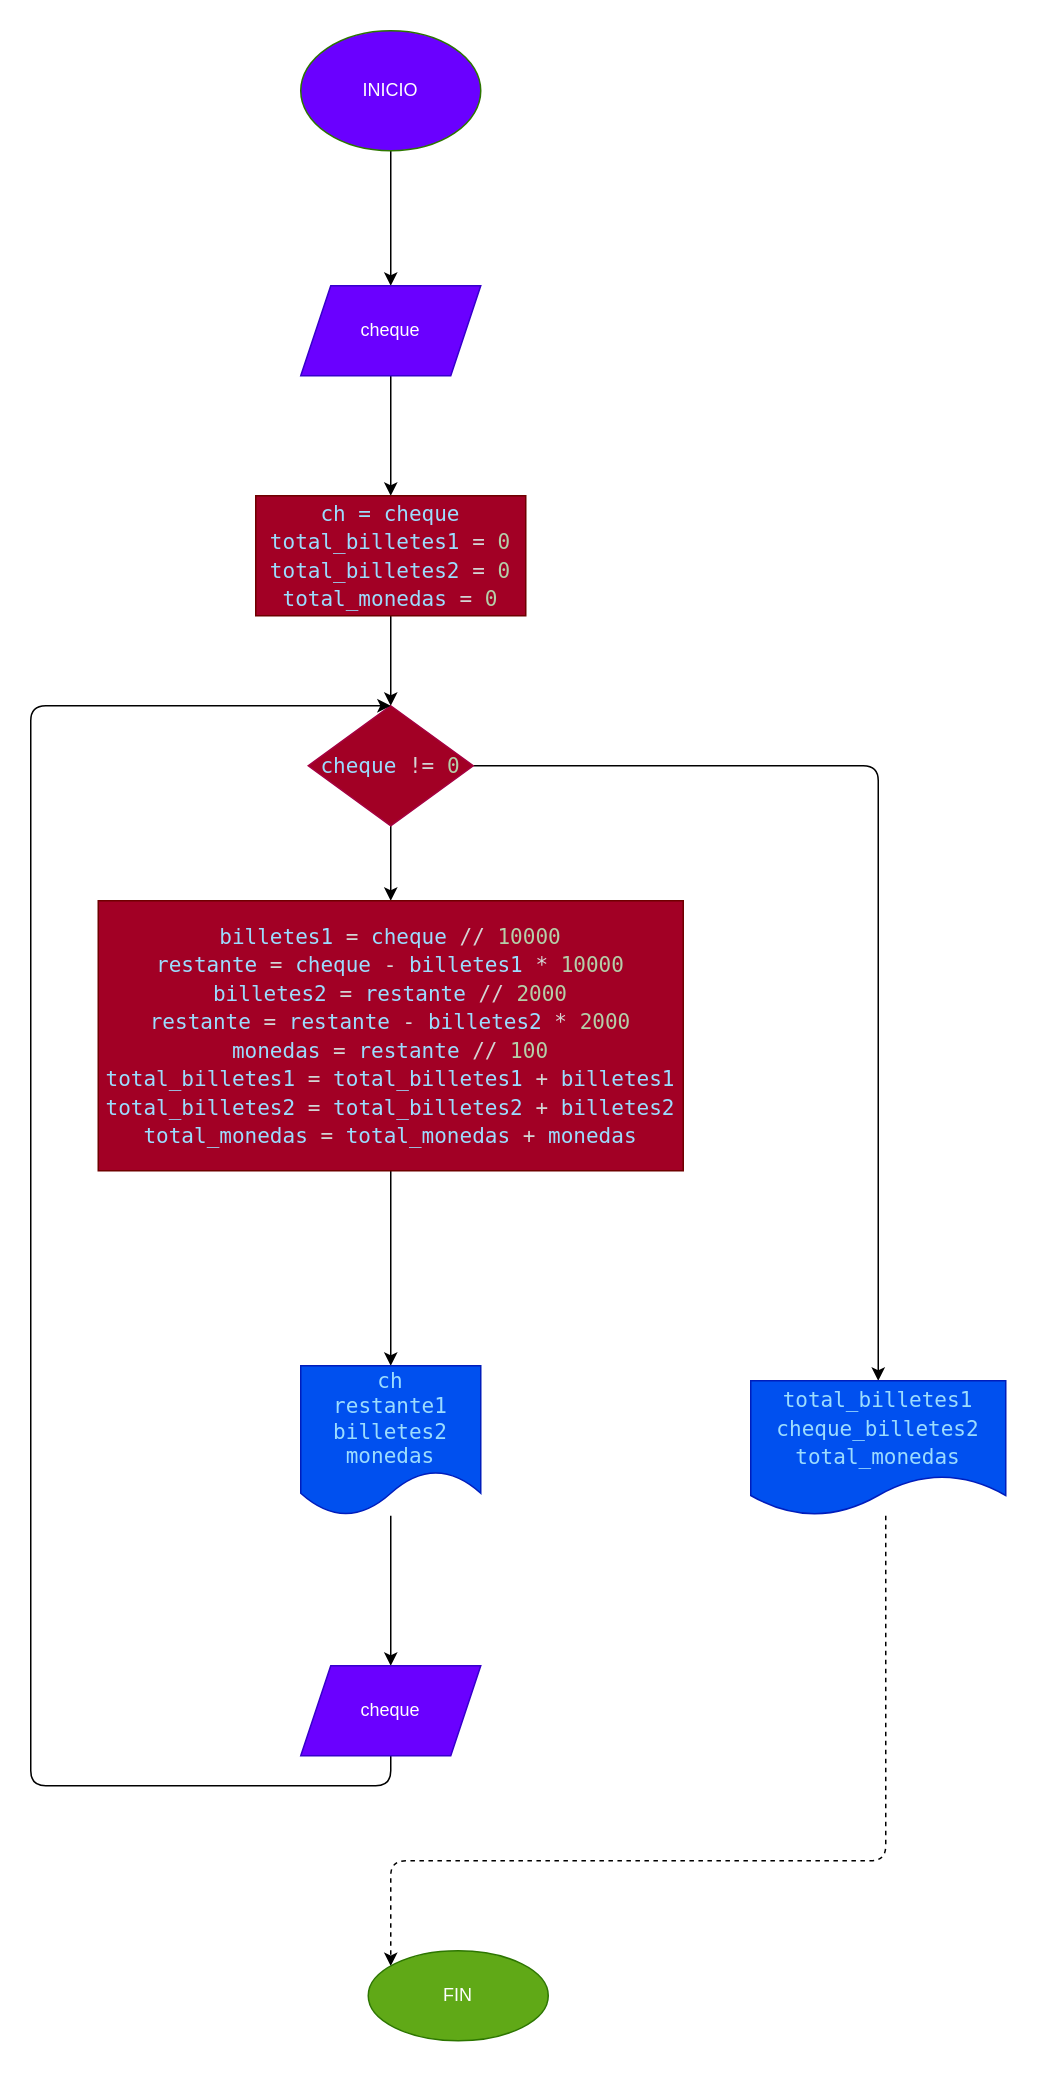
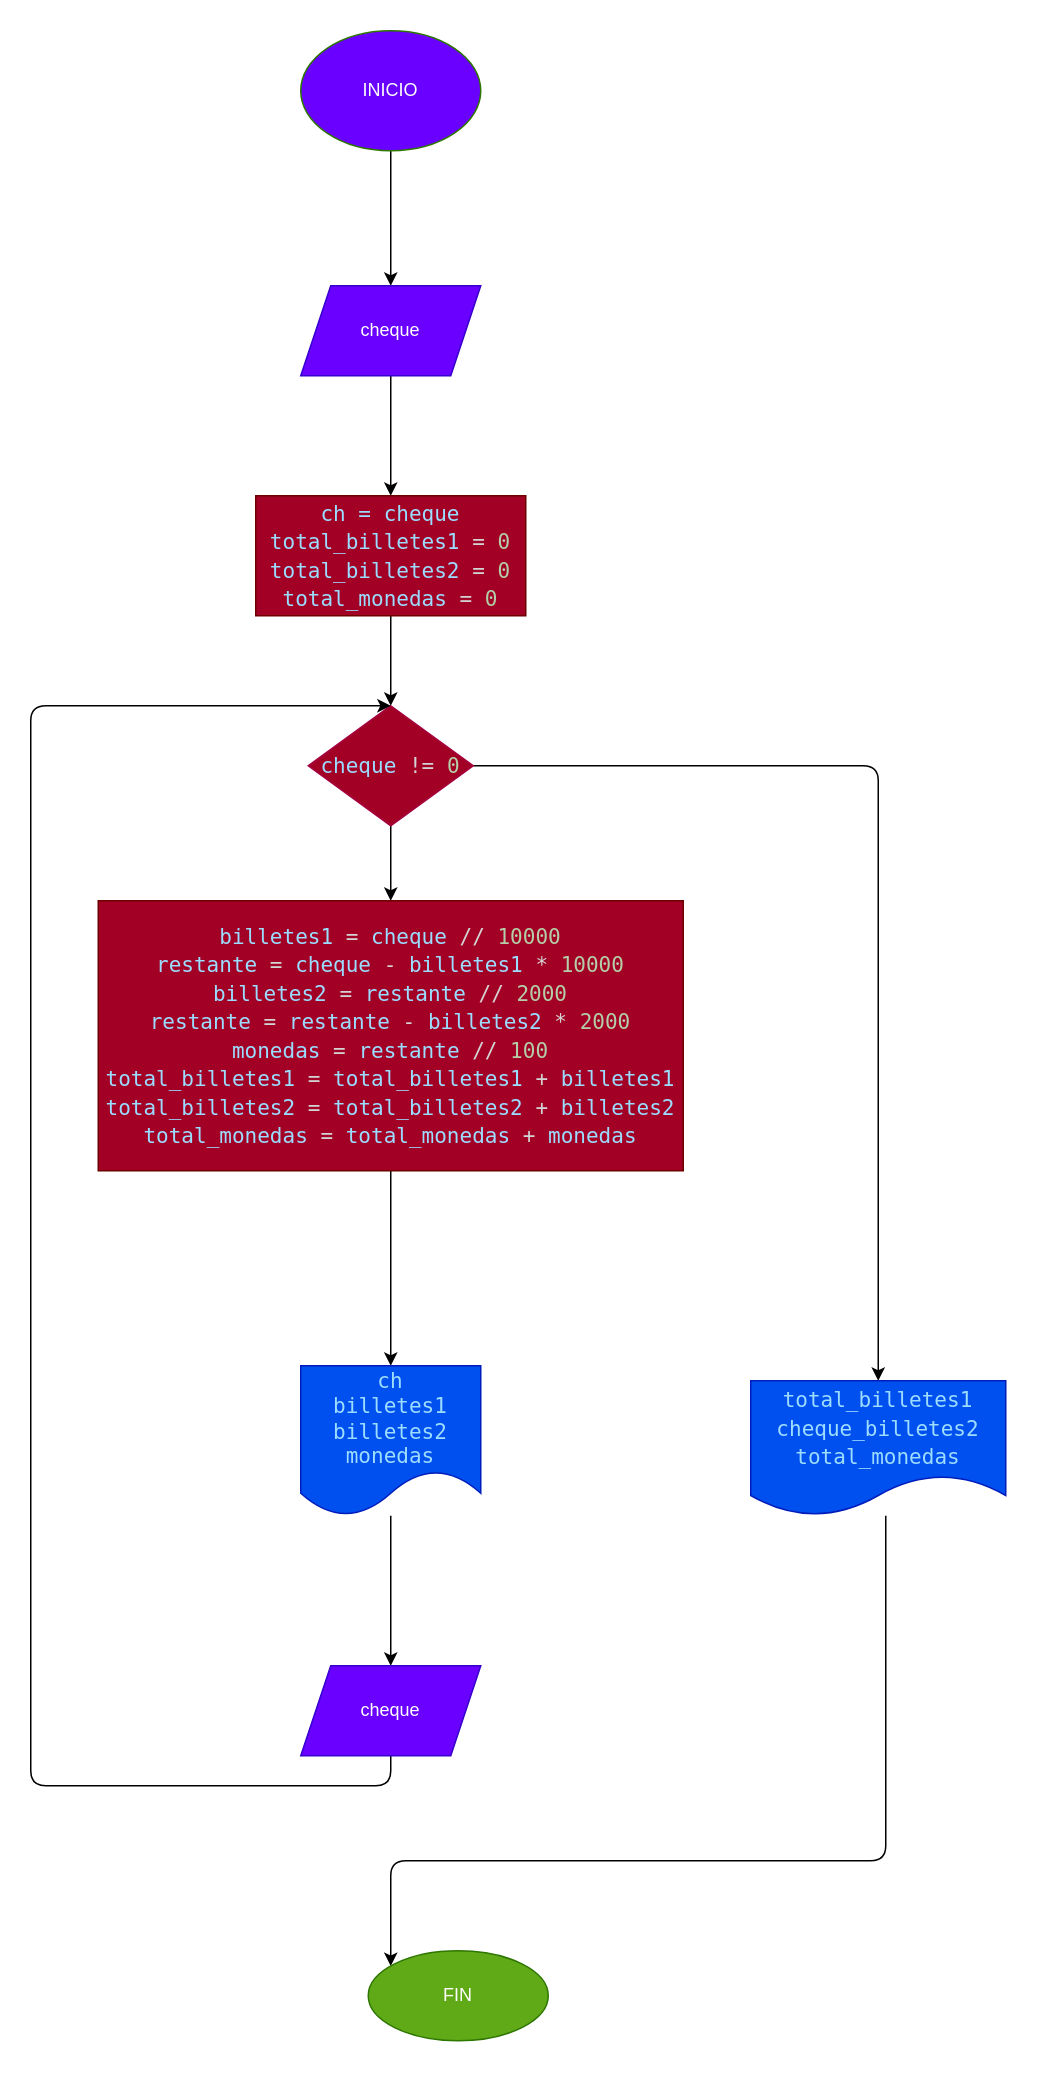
node "ch restante1 billetes2 monedas": label "ch restante1 billetes2 monedas" -> "ch billetes1 billetes2 monedas"
edge "total_billetes1 cheque_billetes2 total_monedas" -> "FIN": style dashed -> solid
